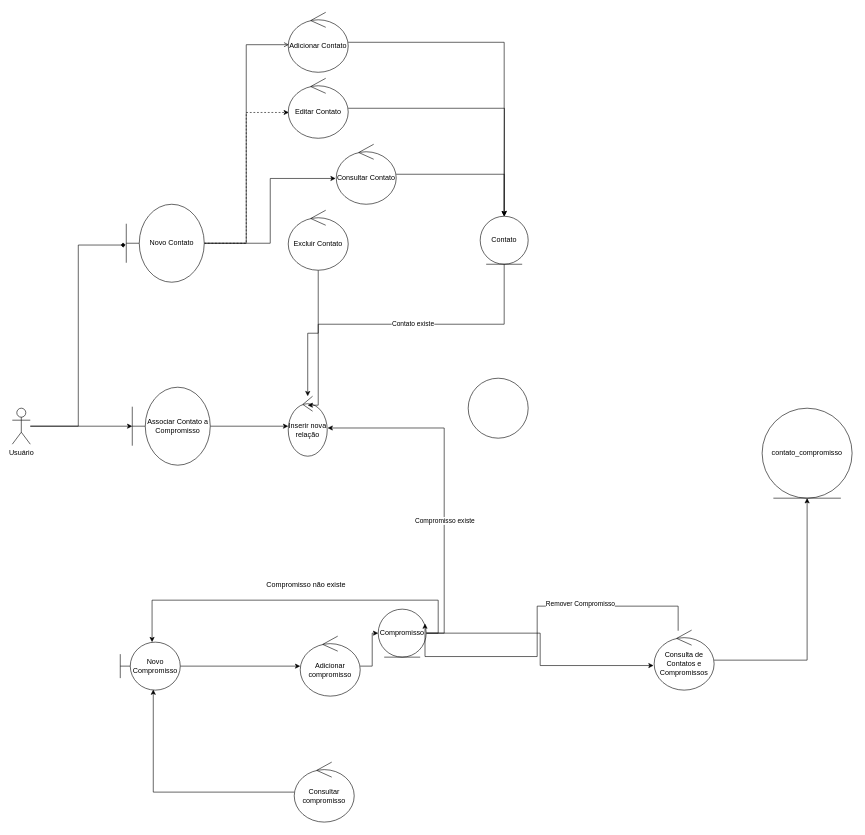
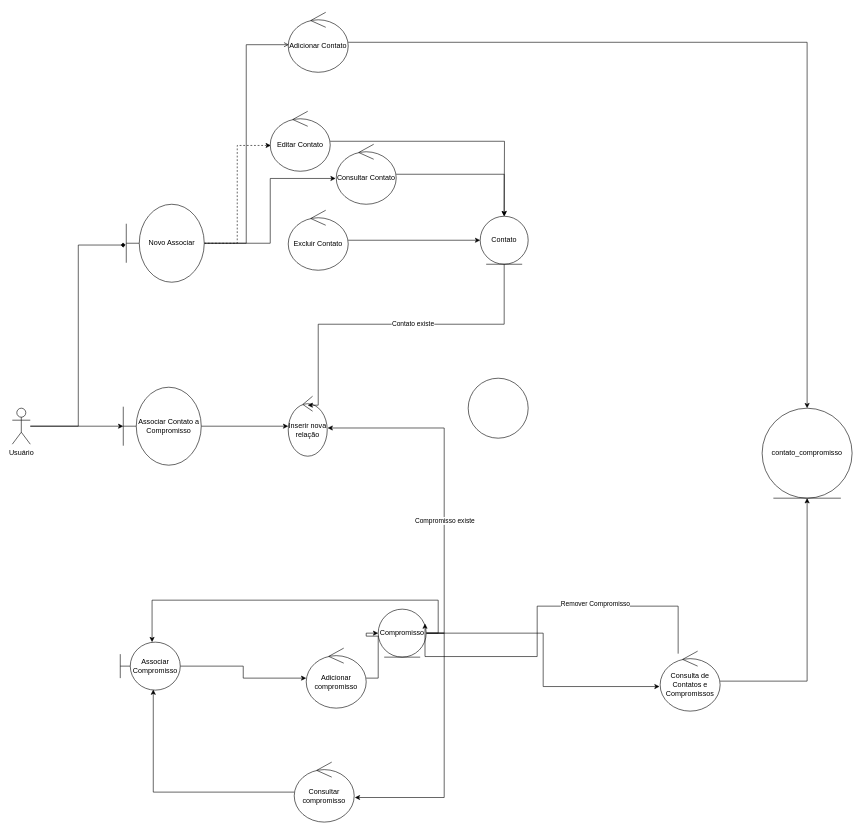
edge "Adicionar Contato" -> "Contato": now "Adicionar Contato" -> "contato_compromisso"
node "Editar Contato": moved (318, 108) -> (300, 141)
node "Novo Contato": label "Novo Contato" -> "Novo Associar"
edge "Excluir Contato" -> "Inserir nova relação": now "Excluir Contato" -> "Contato"
node "Associar Contato a Compromisso": moved (171, 426) -> (162, 426)
node "Compromisso não existe": removed
node "Consulta de Contatos e Compromissos": moved (684, 660) -> (690, 681)
node "Novo Compromisso": label "Novo Compromisso" -> "Associar Compromisso"
node "Adicionar compromisso": moved (330, 666) -> (336, 678)
edge "Compromisso" -> "Consultar compromisso": added
